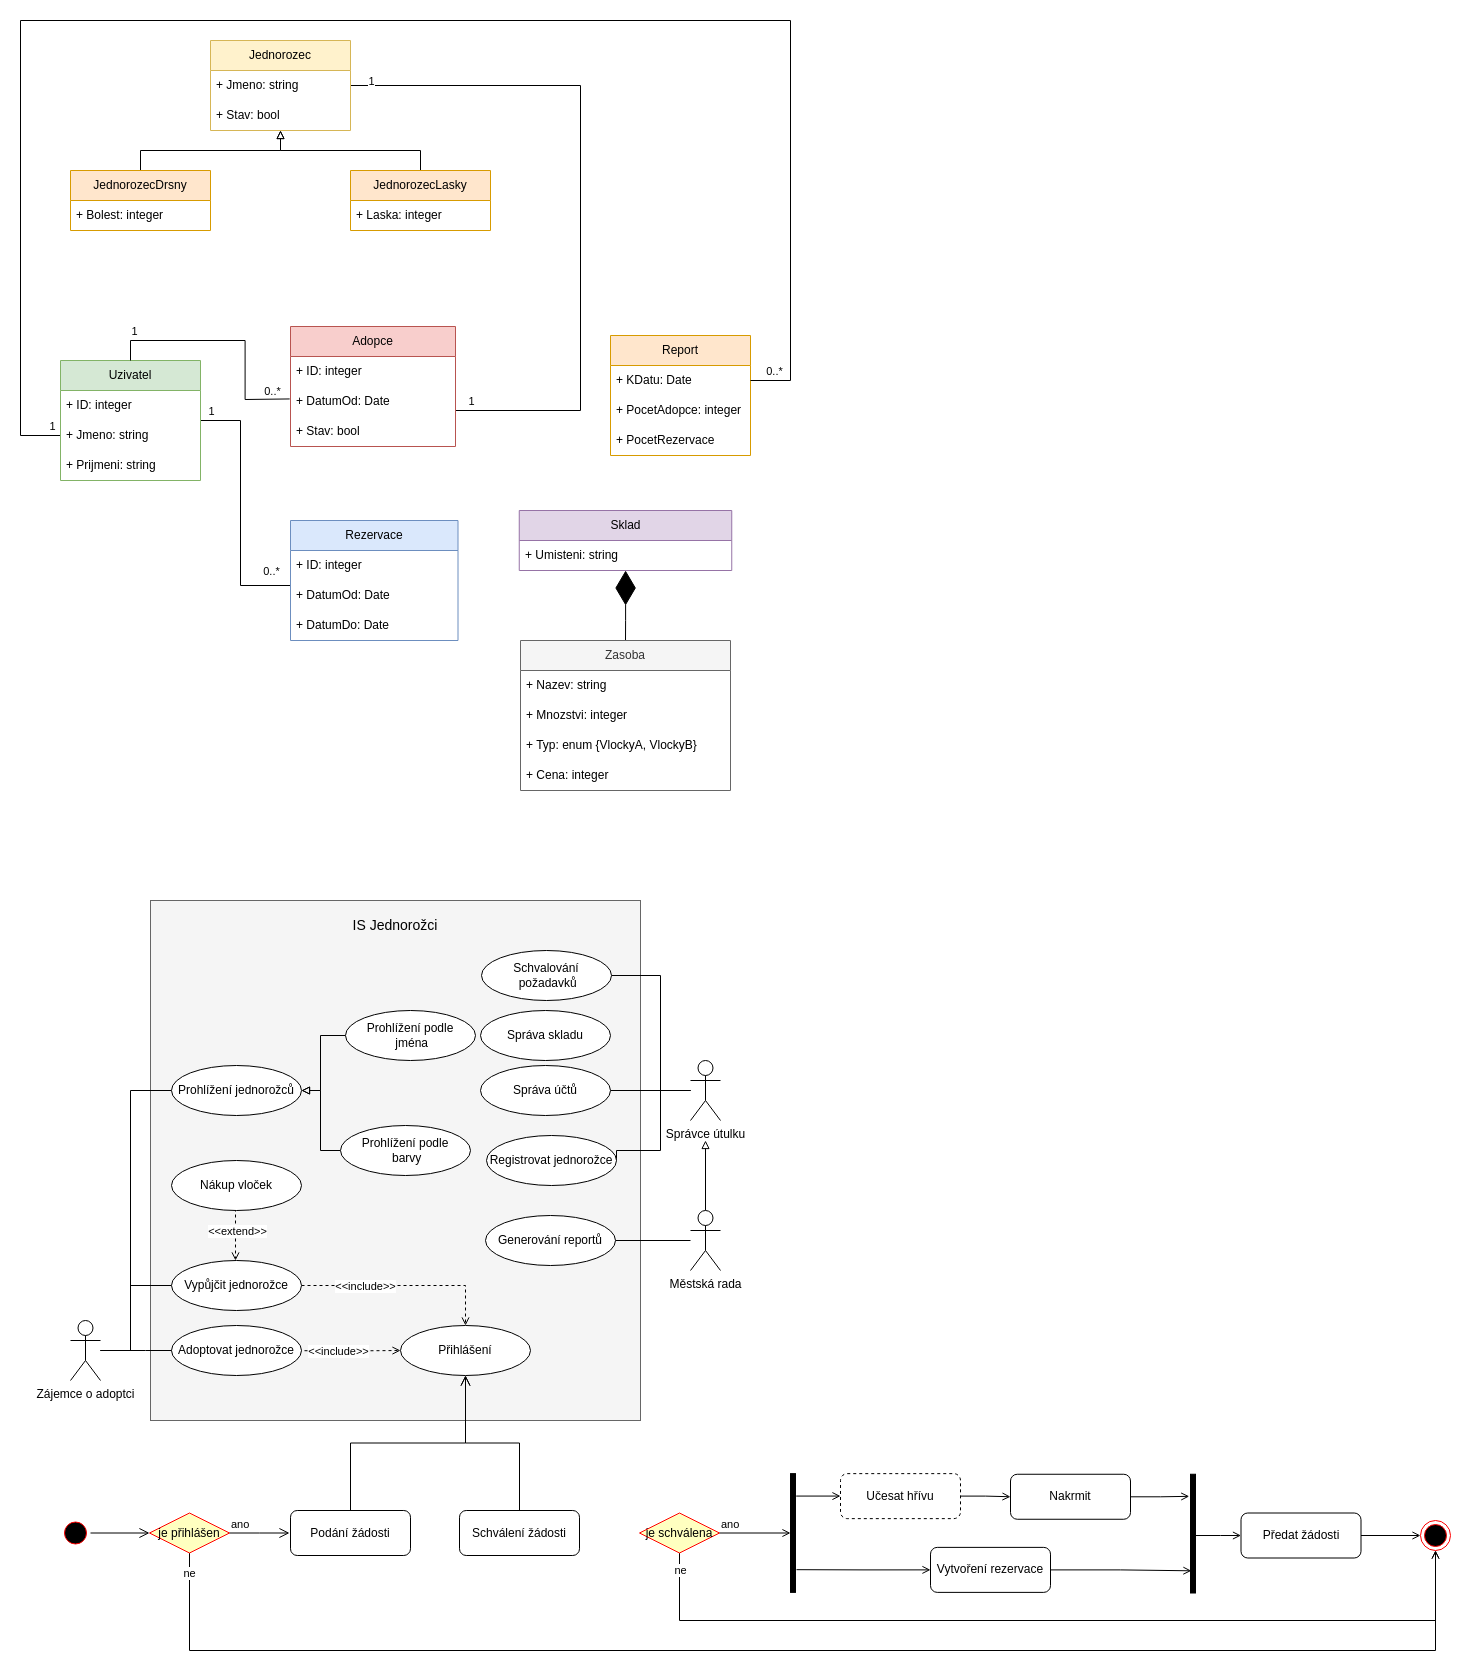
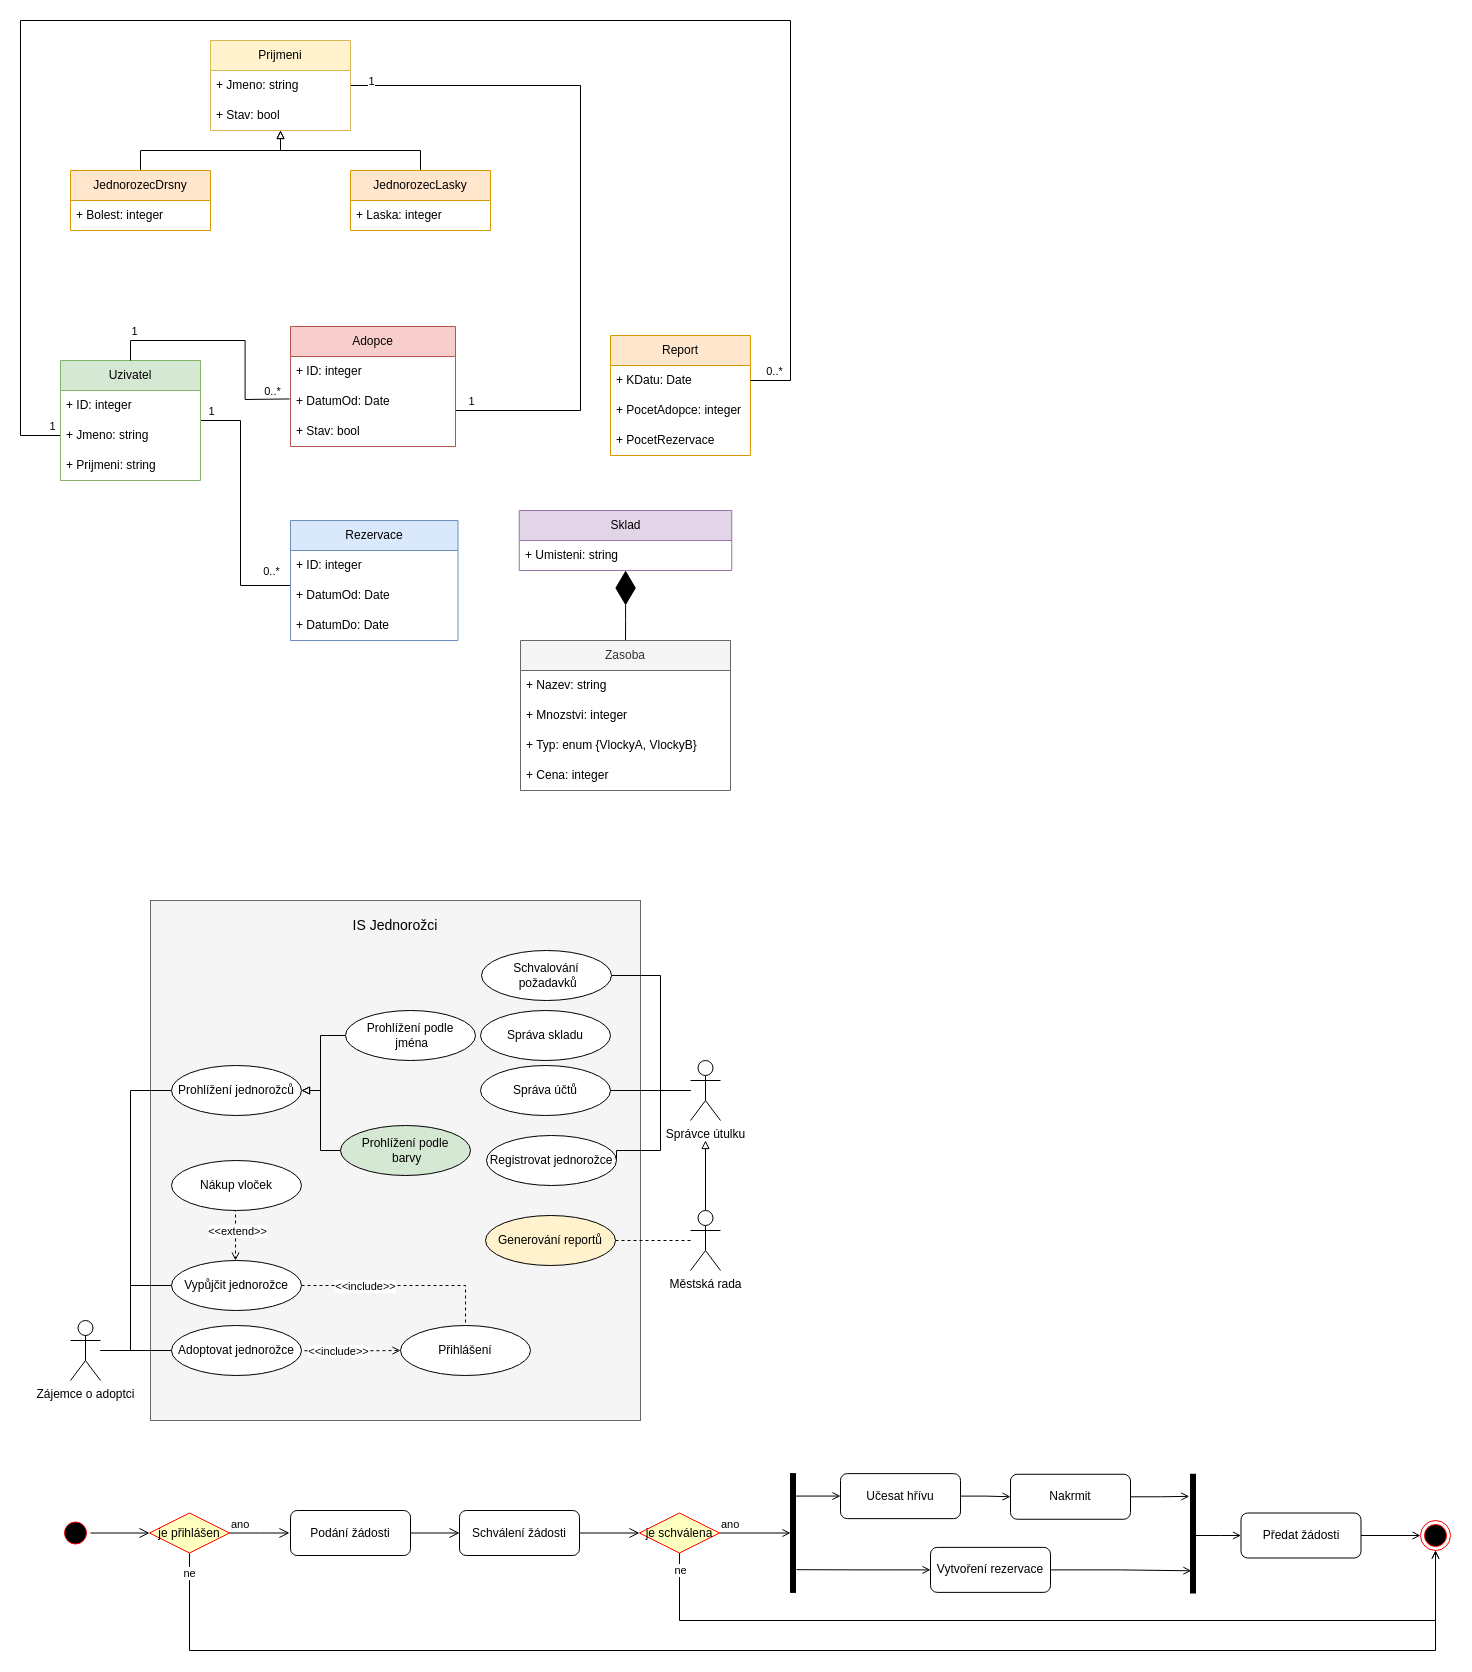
node "Jednorozec": label "Jednorozec" -> "Prijmeni"
node "Prohlížení podle barvy": fillcolor #ffffff -> #d5e8d4
node "Generování reportů": fillcolor #ffffff -> #fff2cc
edge "Generování reportů" -- "Městská rada": style solid -> dashed
edge "Vypůjčit jednorožce" -> "Přihlášení": arrowhead open -> none
edge "Podání žádosti" -> "Přihlášení": now "Podání žádosti" -> "Schválení žádosti"
edge "Schválení žádosti" -> "Přihlášení": now "Schválení žádosti" -> "je schválena"
node "Učesat hřívu": style dashed -> solid
